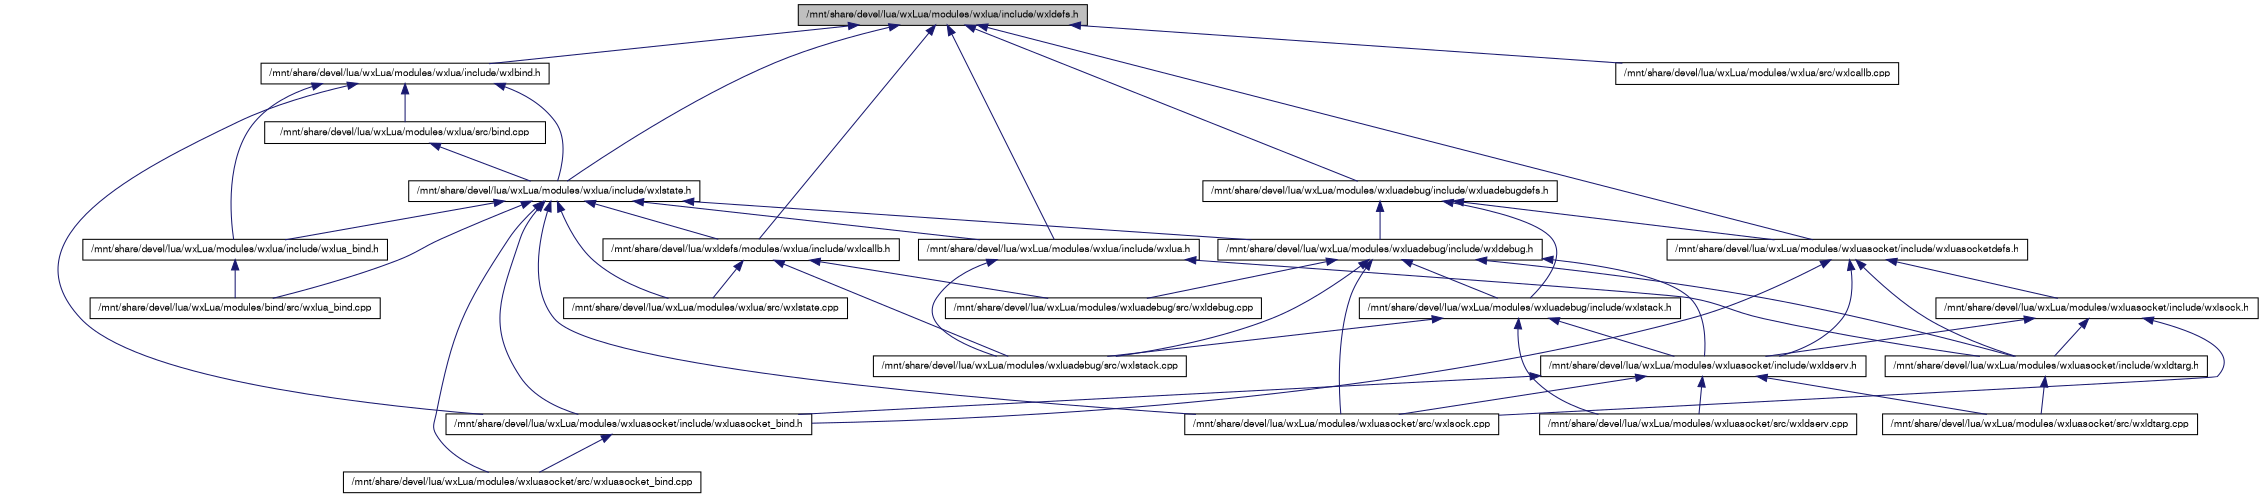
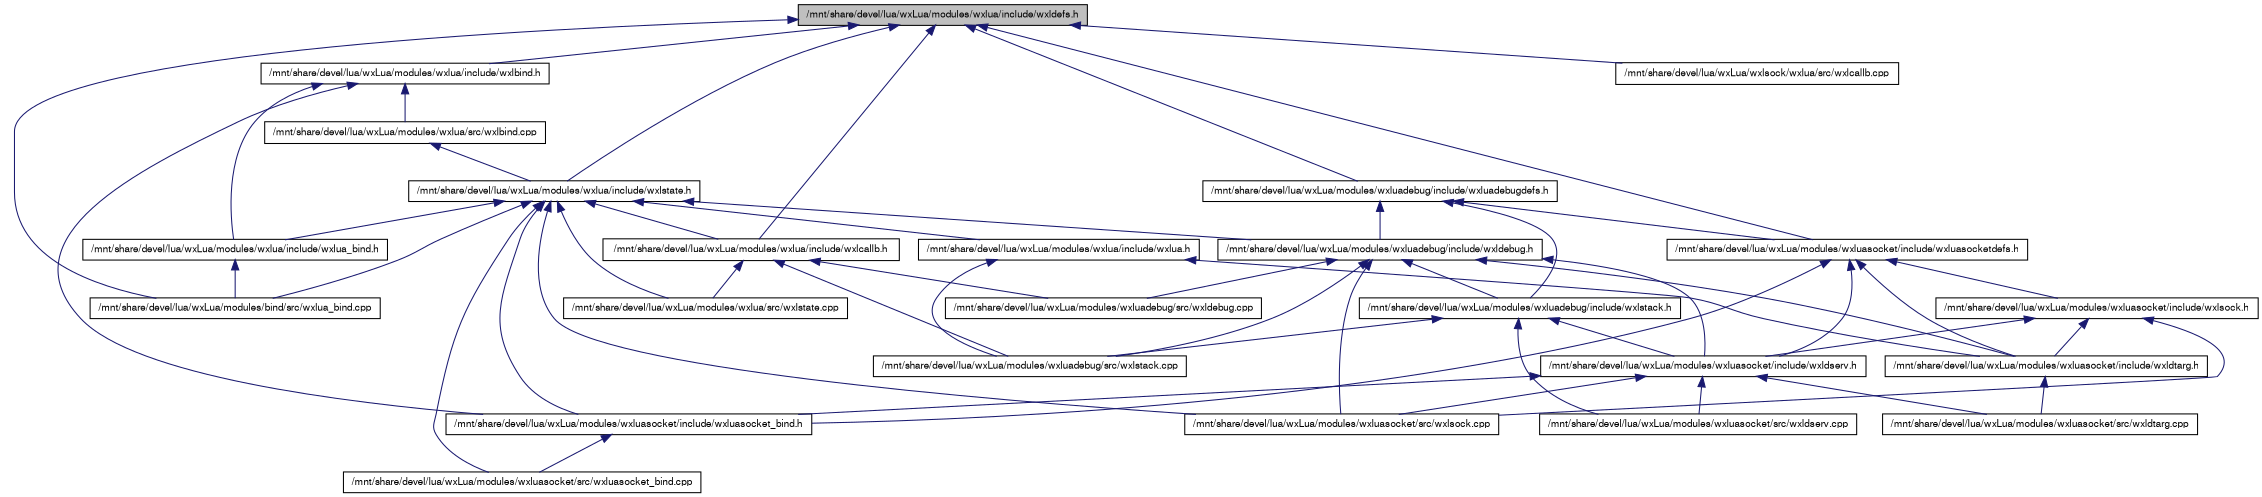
node "/mnt/share/devel/lua/wxLua/modules/wxlua/src/wxlcallb.cpp": label "/mnt/share/devel/lua/wxLua/modules/wxlua/src/wxlcallb.cpp" -> "/mnt/share/devel/lua/wxLua/wxlsock/wxlua/src/wxlcallb.cpp"
edge "/mnt/share/devel/lua/wxLua/modules/wxlua/include/wxlstate.h" -> "/mnt/share/devel/lua/wxLua/modules/wxlua/include/wxlbind.h": removed
node "/mnt/share/devel/lua/wxLua/modules/wxlua/src/bind.cpp": label "/mnt/share/devel/lua/wxLua/modules/wxlua/src/bind.cpp" -> "/mnt/share/devel/lua/wxLua/modules/wxlua/src/wxlbind.cpp"
edge "/mnt/share/devel/lua/wxLua/modules/wxlua/include/wxlua.h" -> "/mnt/share/devel/lua/wxLua/modules/wxlua/include/wxldefs.h": now "/mnt/share/devel/lua/wxLua/modules/bind/src/wxlua_bind.cpp" -> "/mnt/share/devel/lua/wxLua/modules/wxlua/include/wxldefs.h"
node "/mnt/share/devel/lua/wxldefs/modules/wxlua/include/wxlcallb.h": label "/mnt/share/devel/lua/wxldefs/modules/wxlua/include/wxlcallb.h" -> "/mnt/share/devel/lua/wxLua/modules/wxlua/include/wxlcallb.h"
